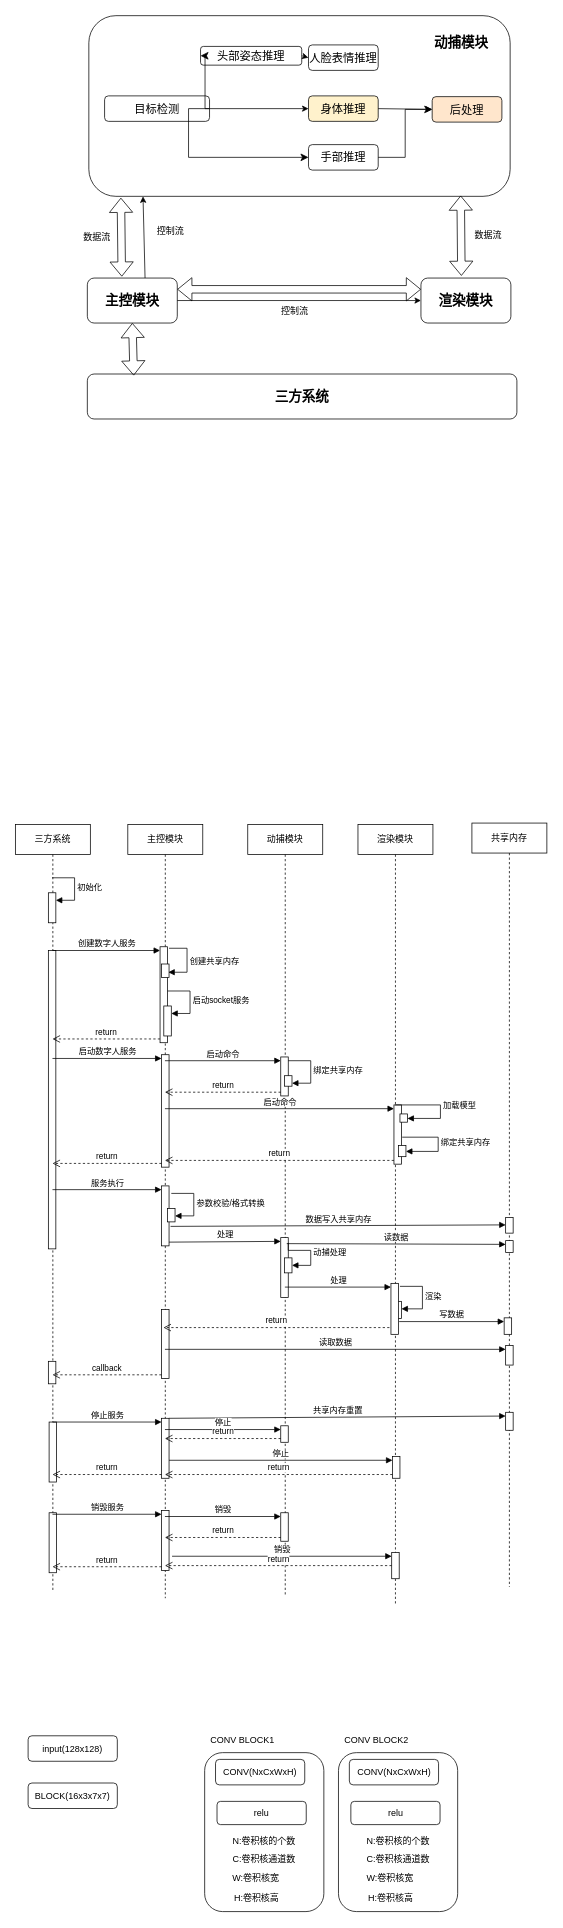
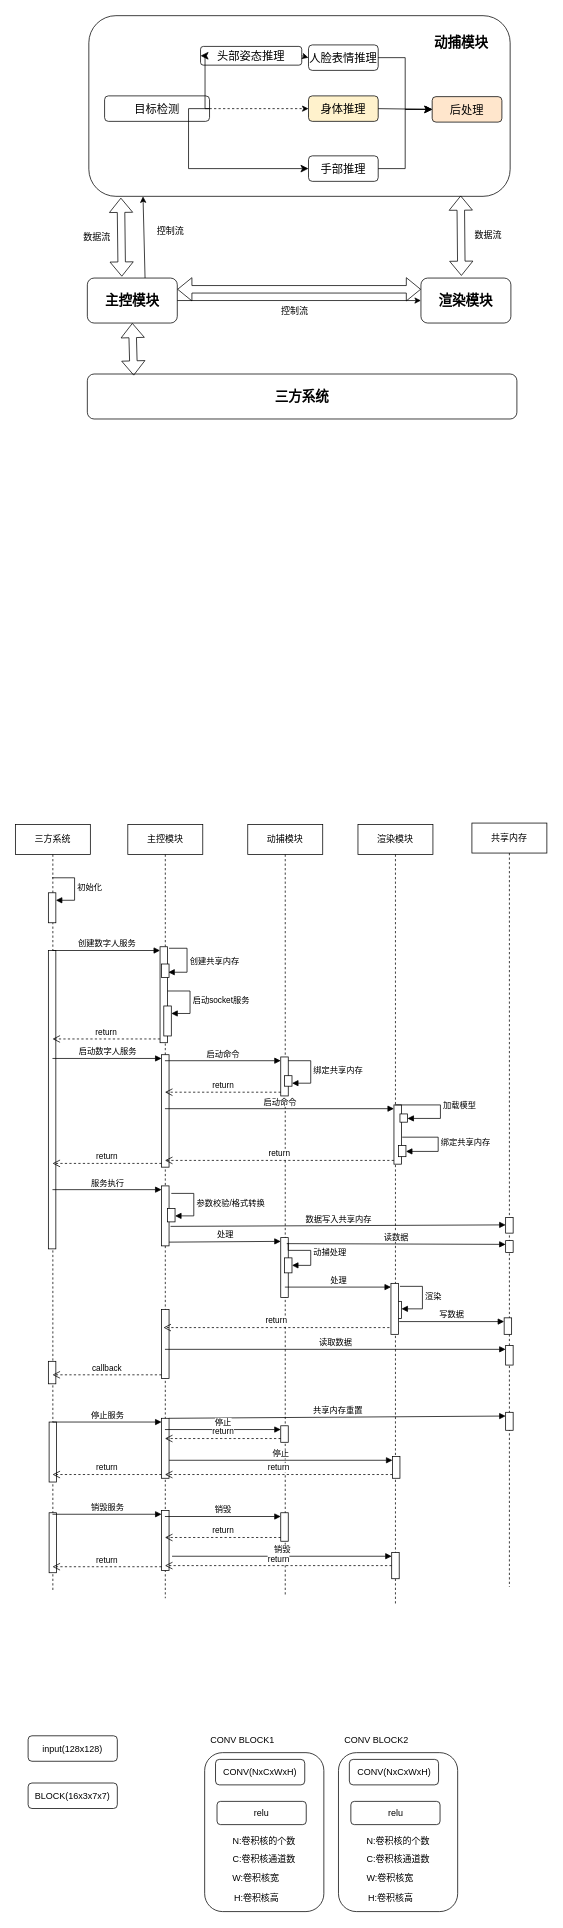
edge "人脸表情推理" -> "后处理": added
edge "目标检测" -> "身体推理": style solid -> dashed
node "手部推理": moved (344, 157) -> (344, 168)
